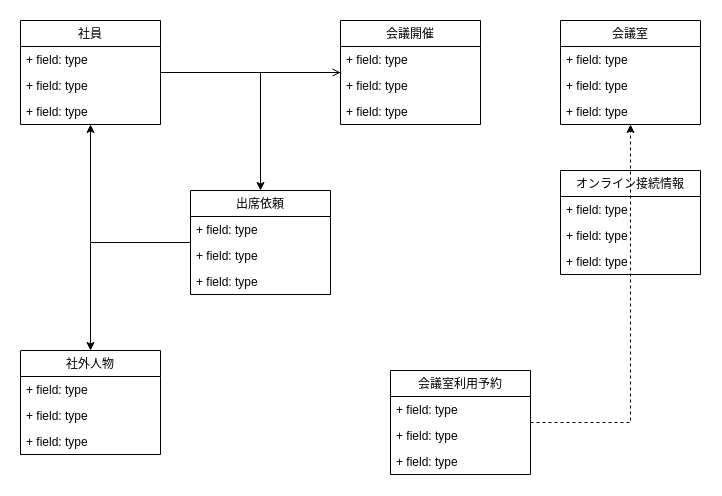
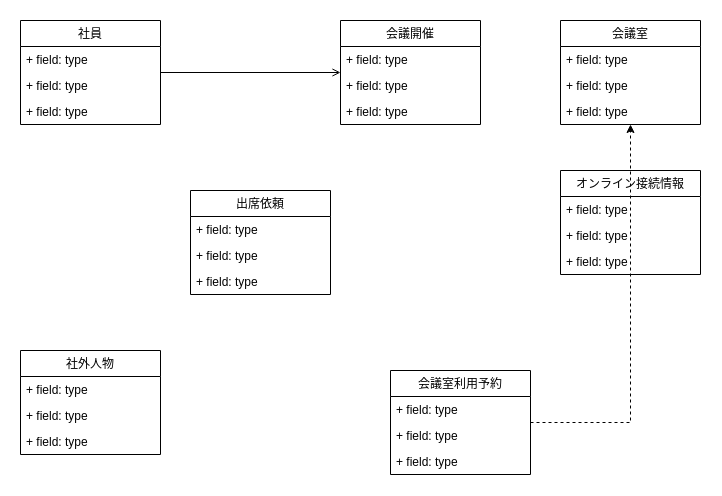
edge "会議開催" -> "出席依頼": removed
edge "出席依頼" -> "社員": removed
edge "出席依頼" -> "社外人物": removed
